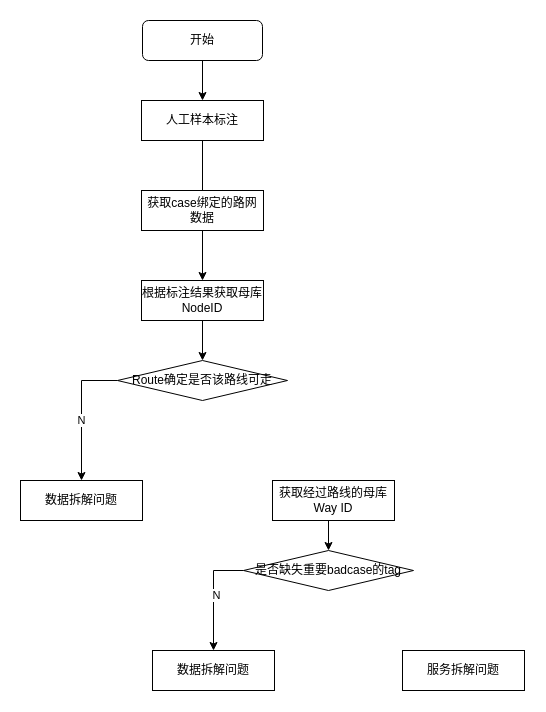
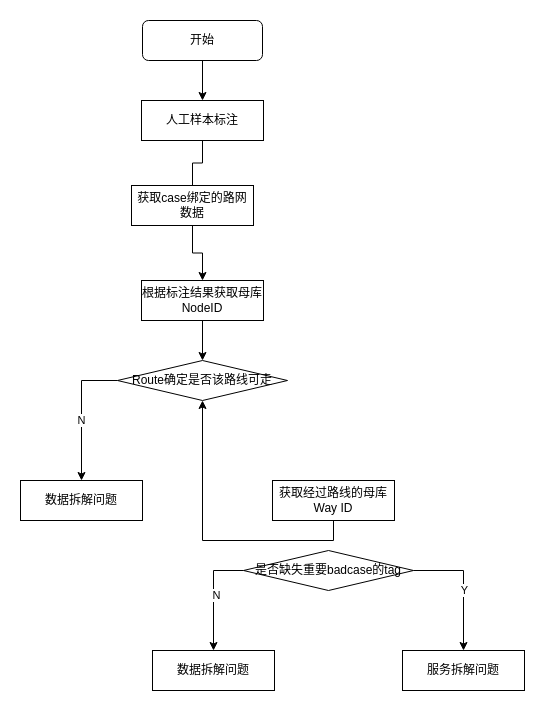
node "获取case绑定的路网数据": moved (203, 211) -> (193, 206)
edge "获取经过路线的母库Way ID" -> "是否缺失重要badcase的tag": now "获取经过路线的母库Way ID" -> "Route确定是否该路线可走"
edge "是否缺失重要badcase的tag" -> "服务拆解问题": added, label "Y"
